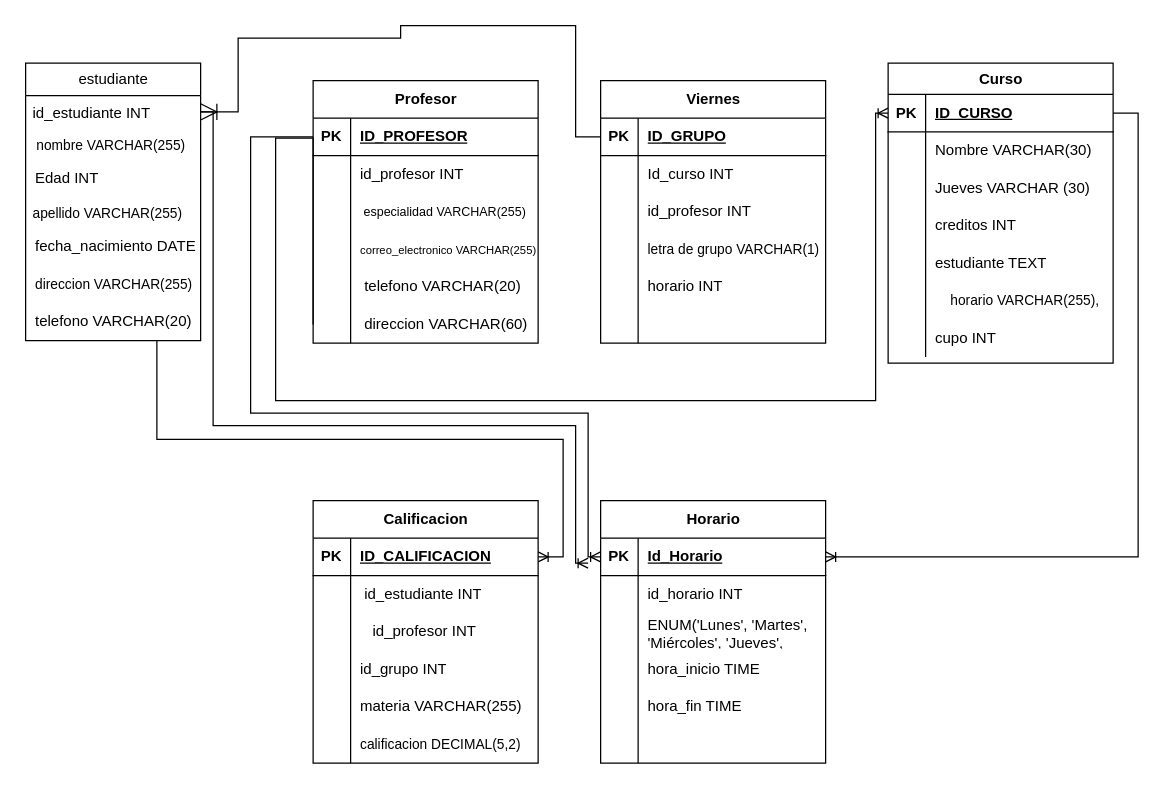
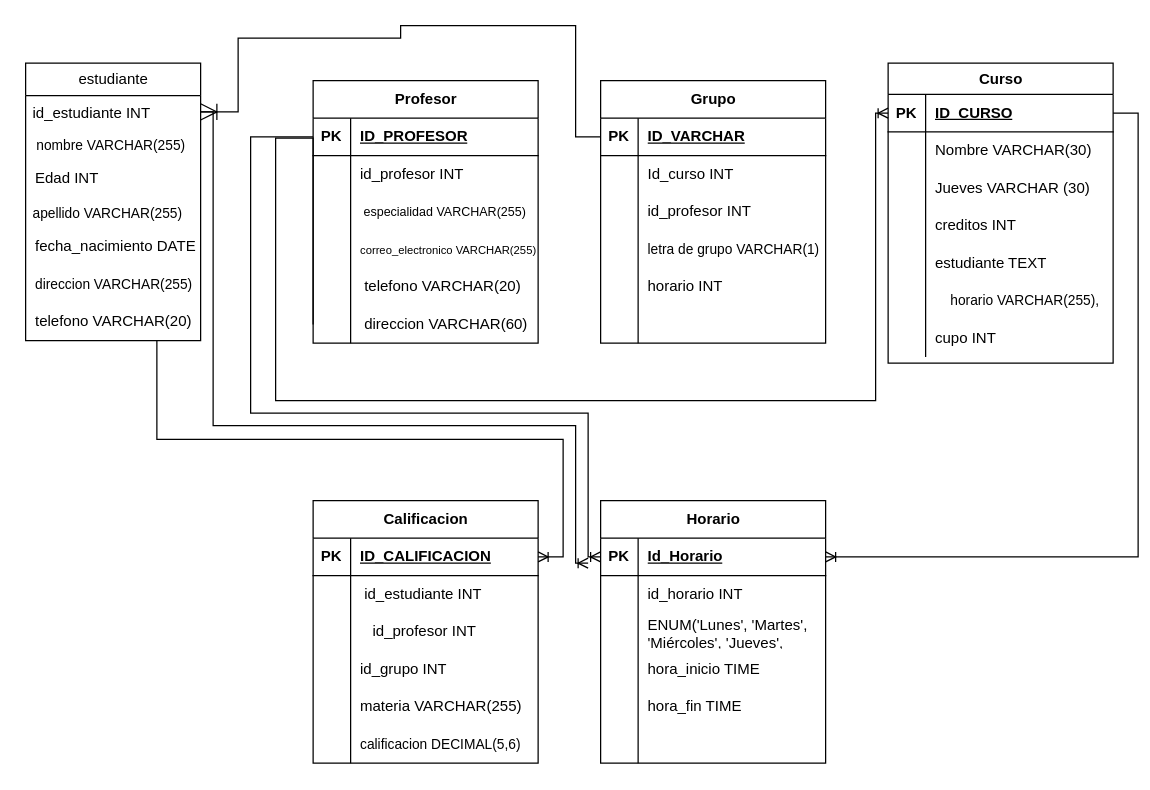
node "Viernes": label "Viernes" -> "Grupo"
node "ID_GRUPO": label "ID_GRUPO" -> "ID_VARCHAR"
node "calificacion DECIMAL(5,2)": label "calificacion DECIMAL(5,2)" -> "calificacion DECIMAL(5,6)"
